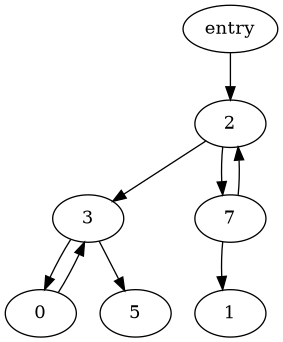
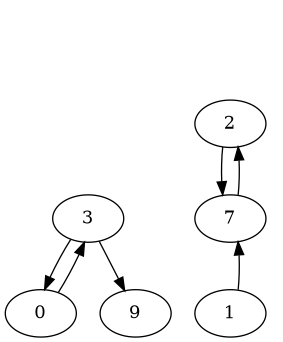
node "entry": removed
edge "2" -> "3": removed
edge "7" -> "1": reversed
node "5": label "5" -> "9"
